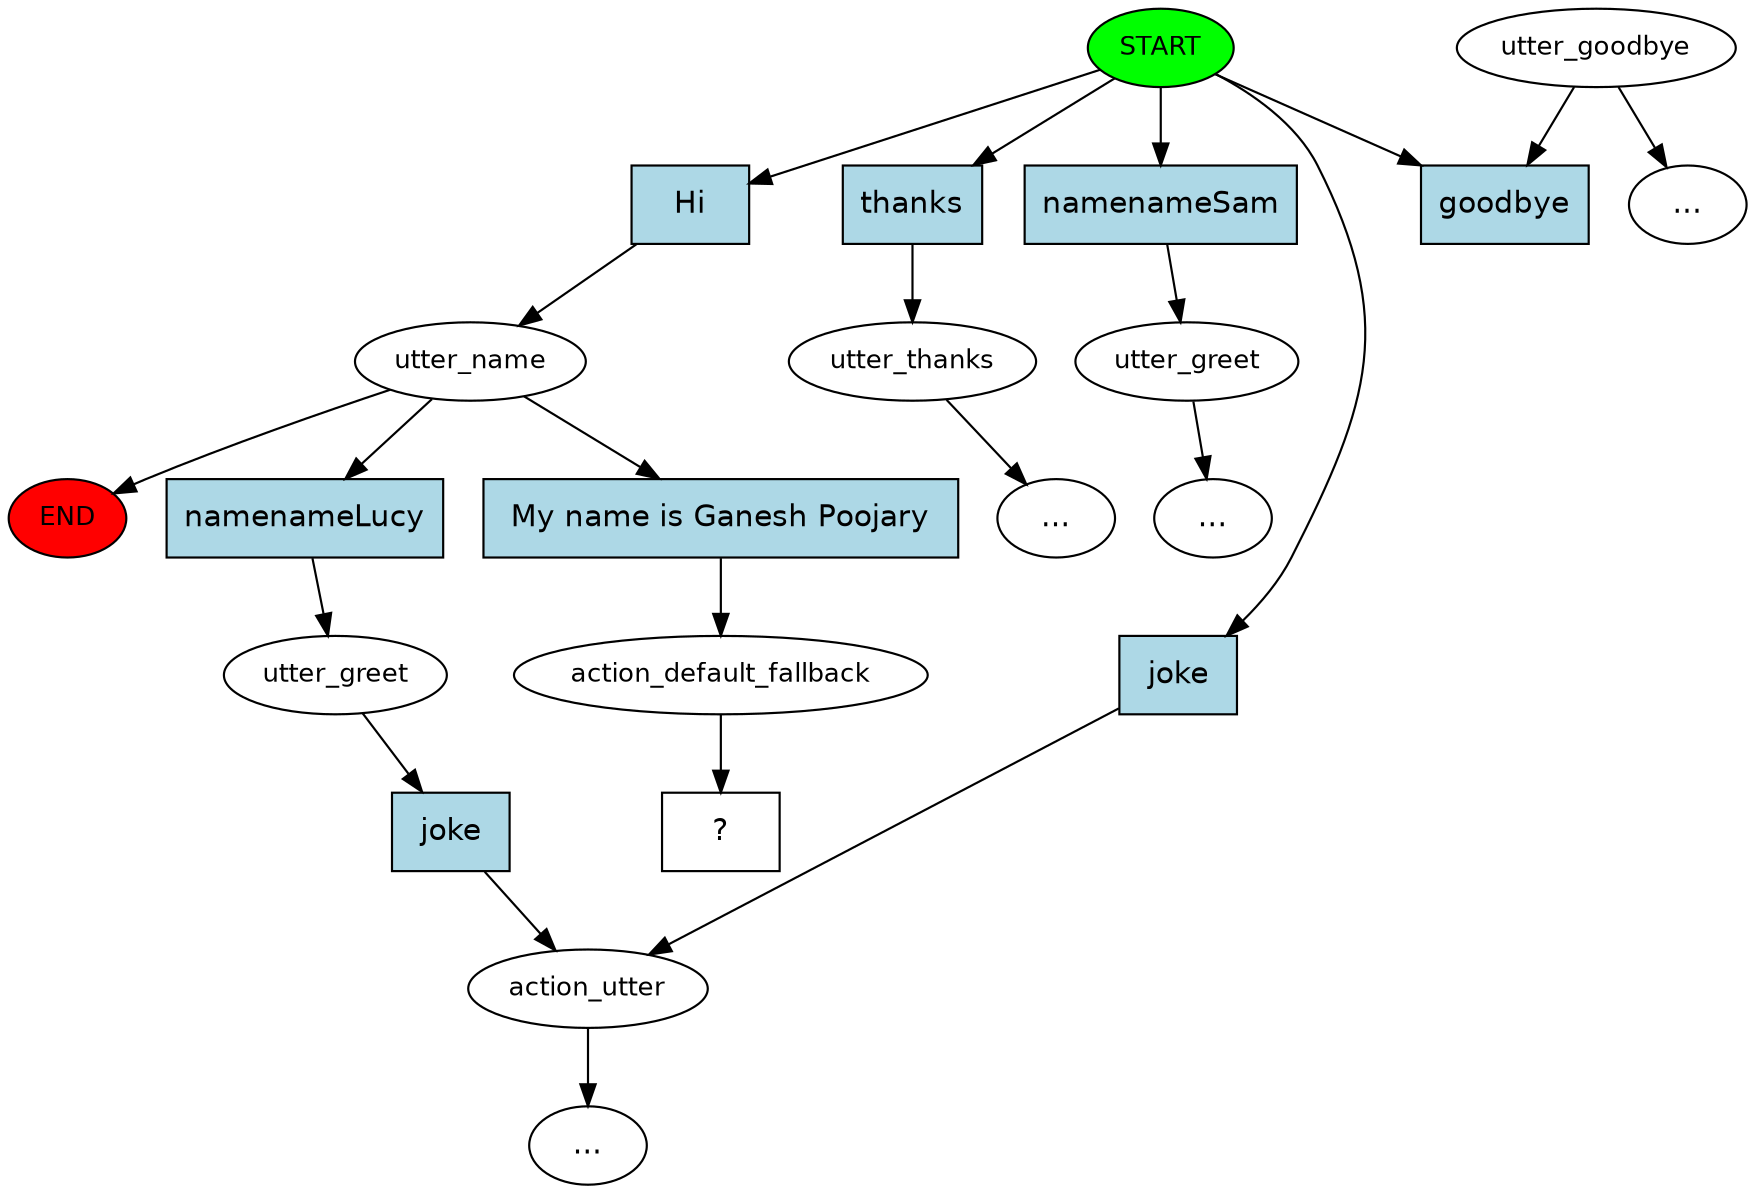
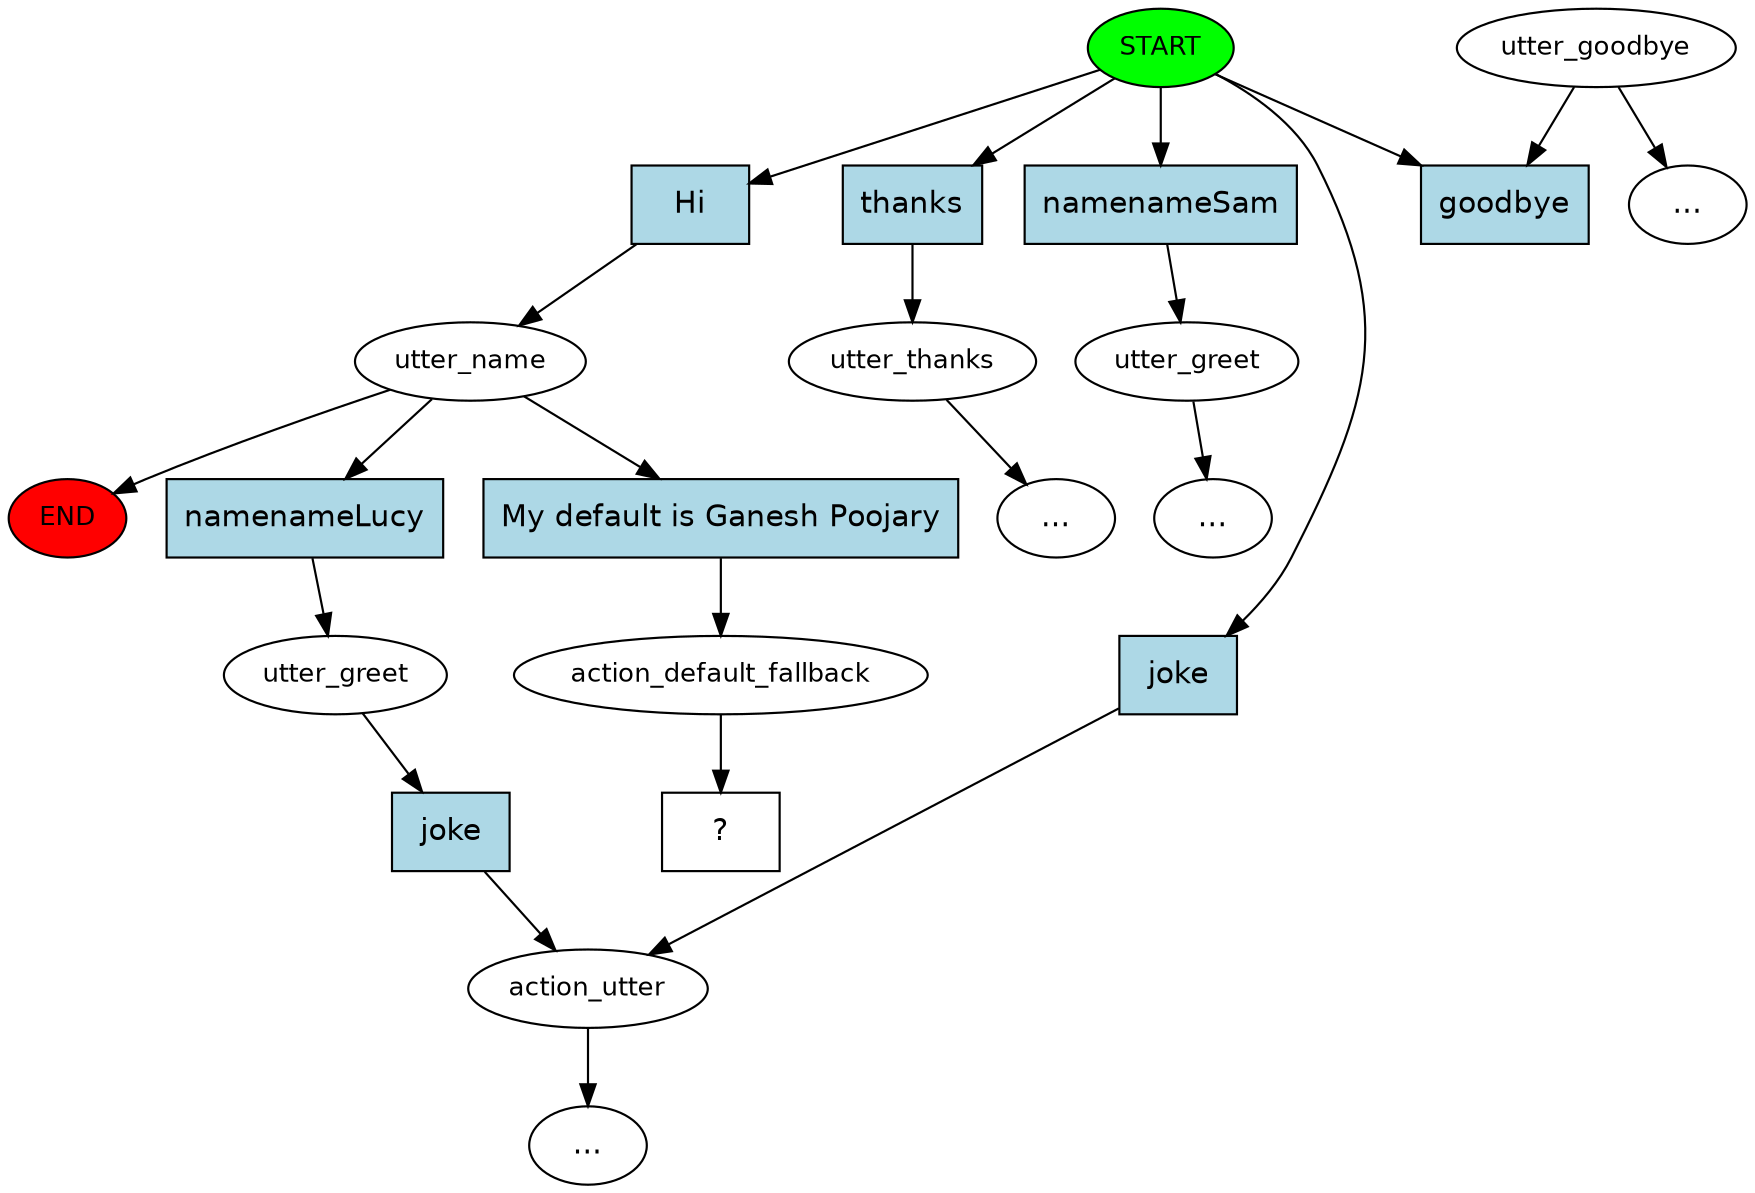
node "My name is Ganesh Poojary": label "My name is Ganesh Poojary" -> "My default is Ganesh Poojary"
